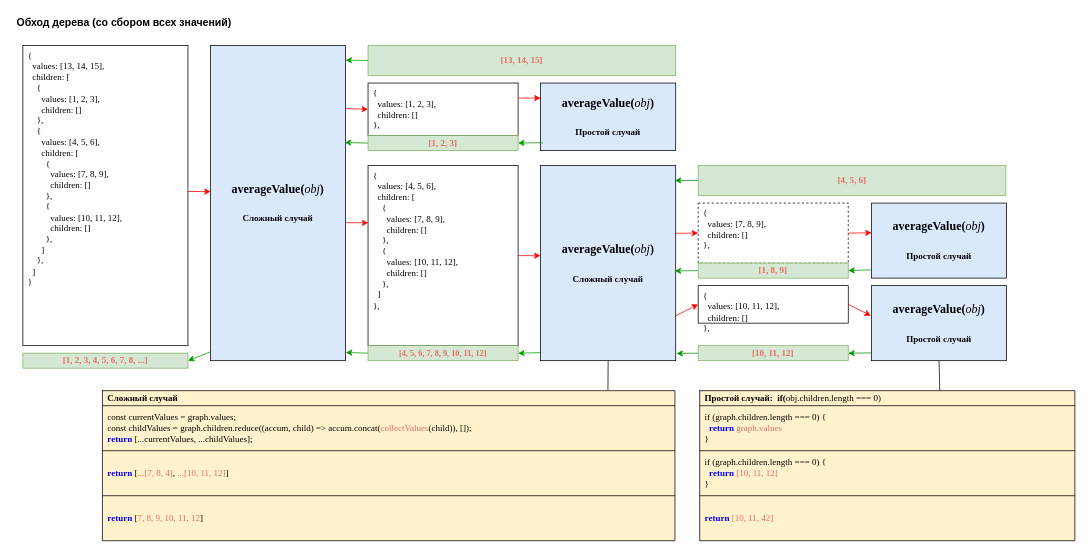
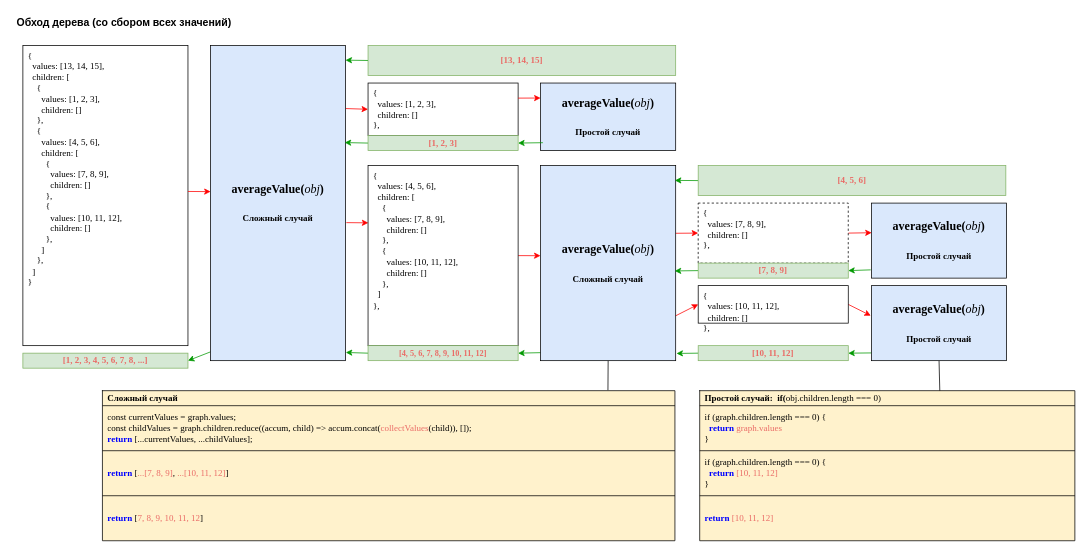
node "[1, 8, 9]": label "[1, 8, 9]" -> "[7, 8, 9]"
node "return [...[7, 8, 4], ...[10, 11, 12]]": label "return [...[7, 8, 4], ...[10, 11, 12]]" -> "return [...[7, 8, 9], ...[10, 11, 12]]"
node "return [10, 11, 42]": label "return [10, 11, 42]" -> "return [10, 11, 12]"
